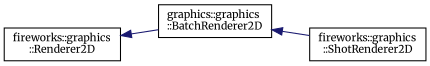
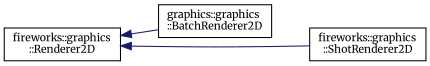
edge "fireworks::graphics ::ShotRenderer2D" -> "graphics::graphics ::BatchRenderer2D": now "fireworks::graphics ::ShotRenderer2D" -> "fireworks::graphics ::Renderer2D"
